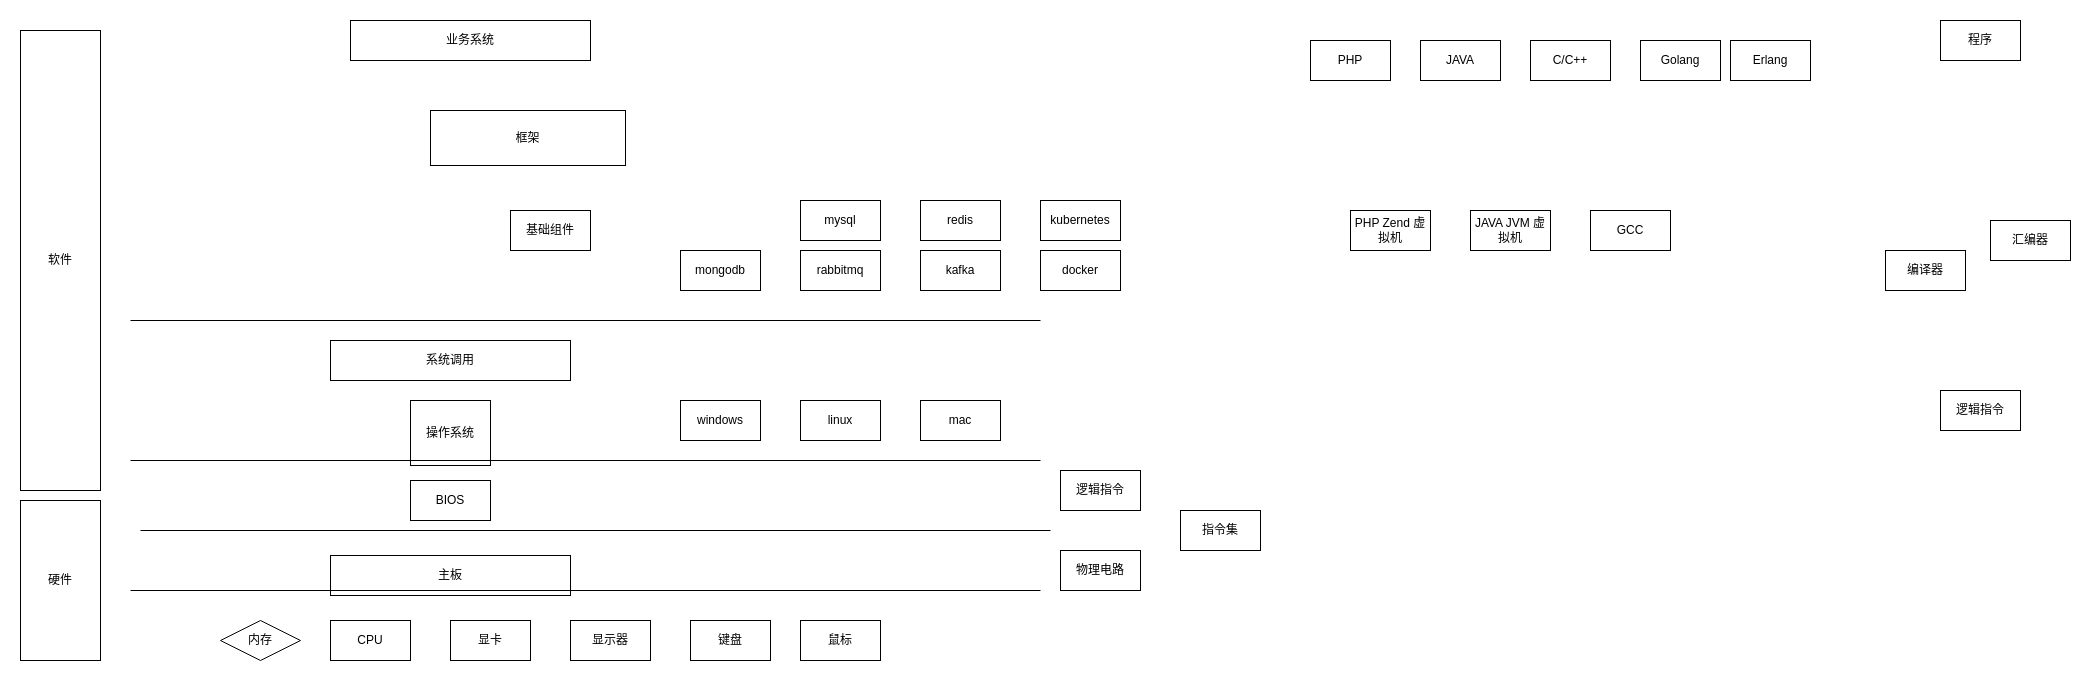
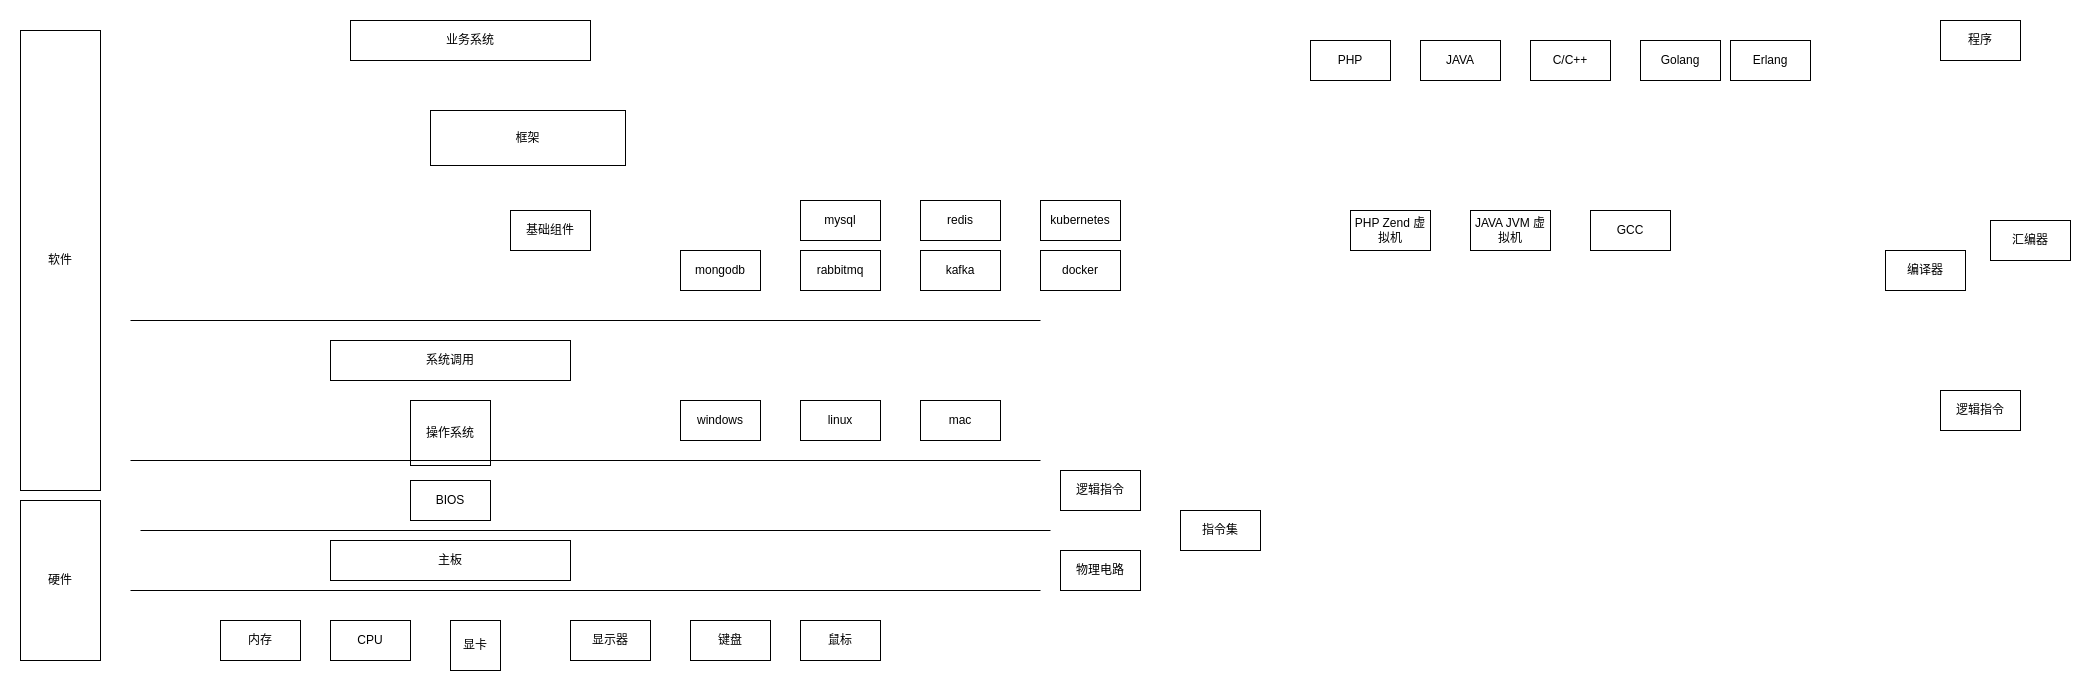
node "主板": moved (451, 576) -> (451, 561)
node "内存": shape diamond -> rectangle
node "显卡": size 80x40 -> 50x50
